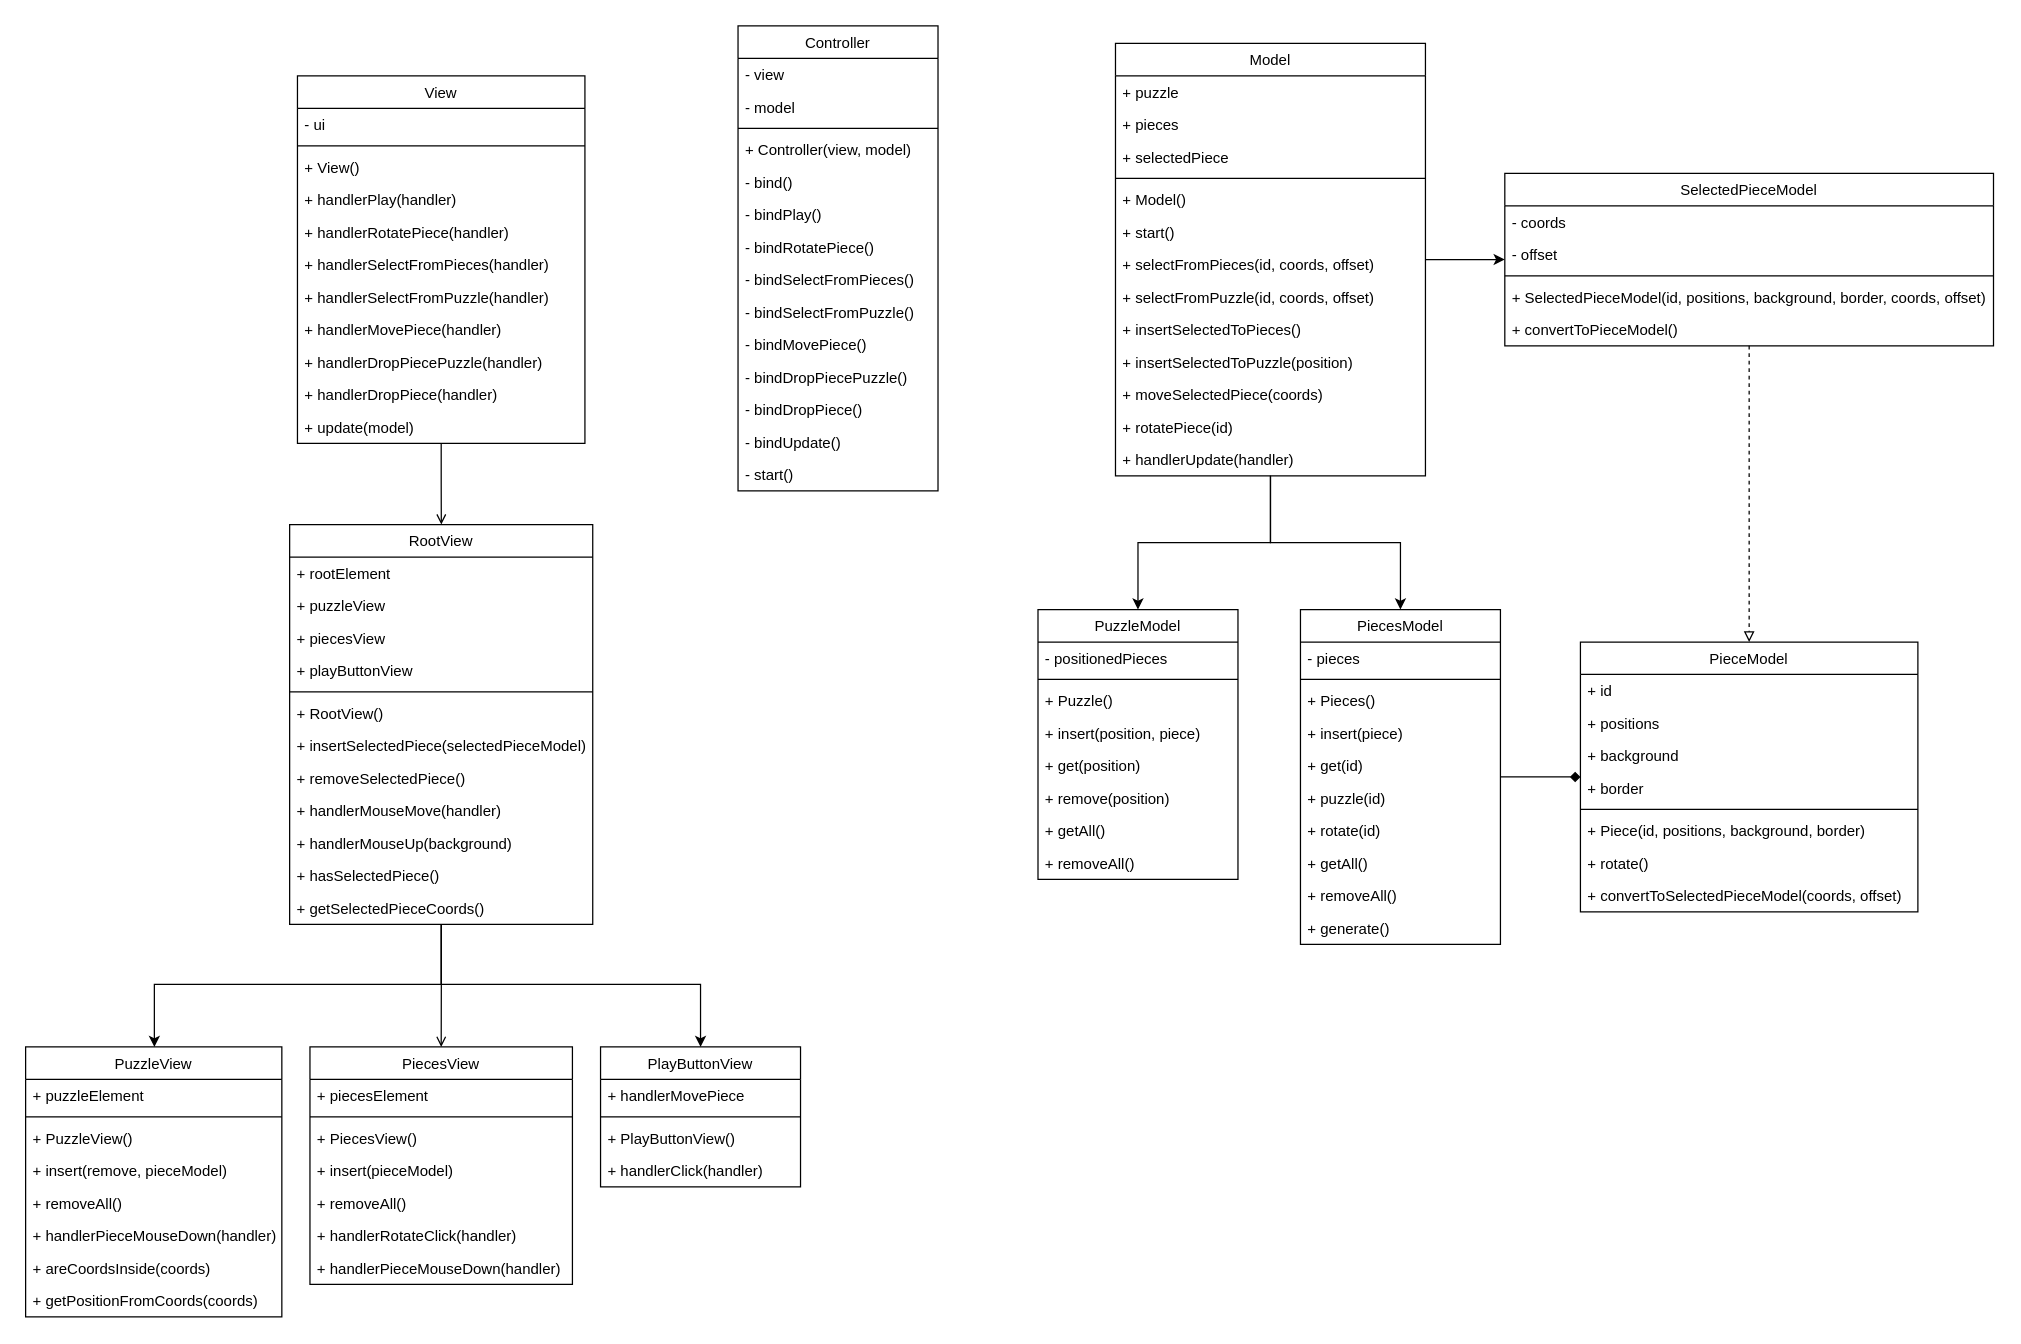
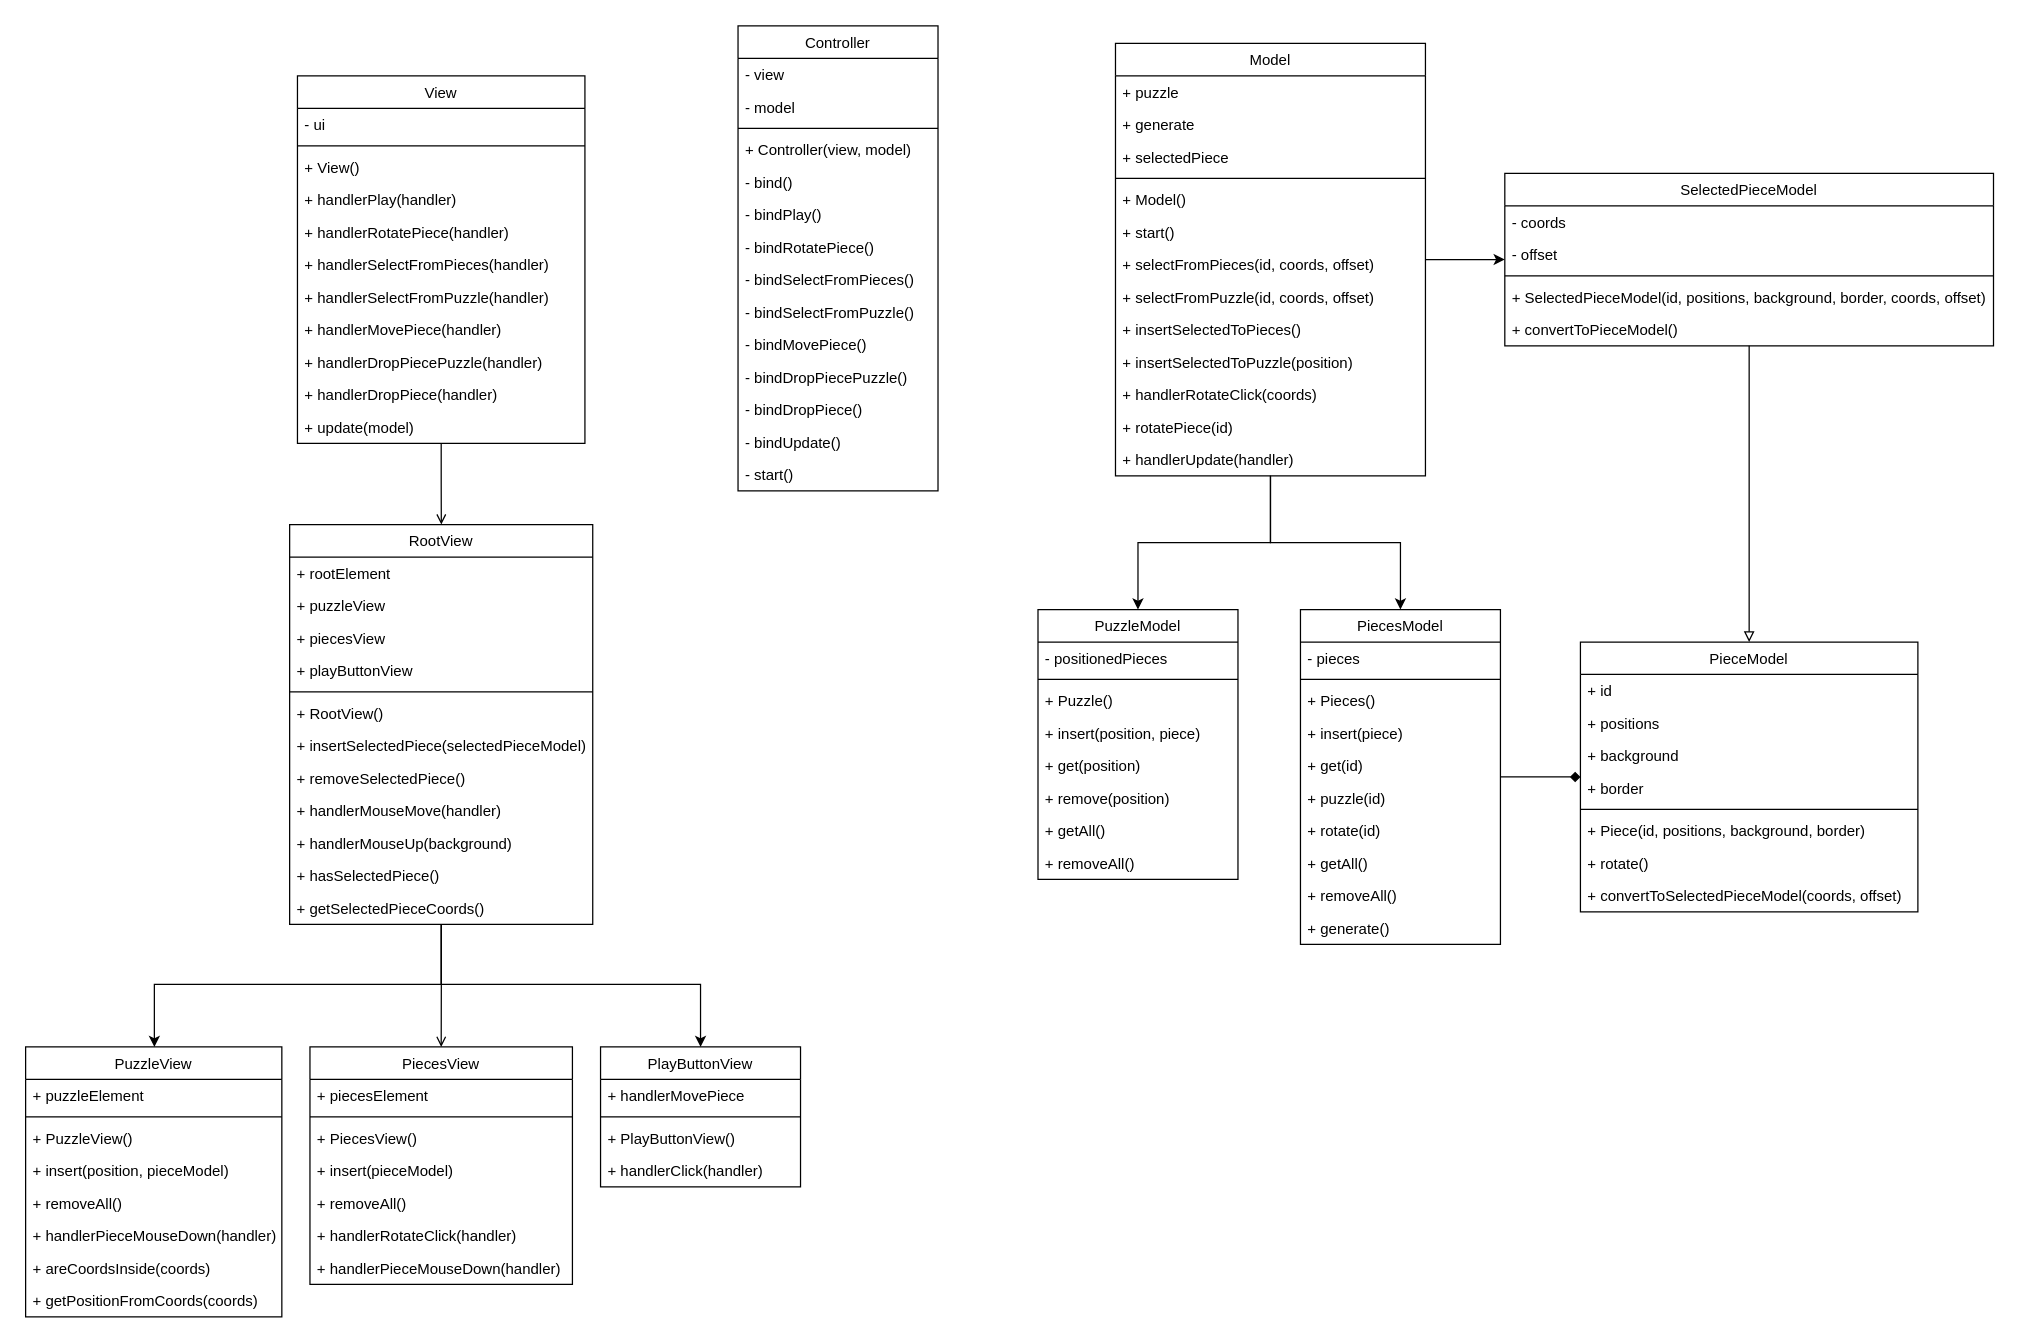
node "+ pieces": label "+ pieces" -> "+ generate"
node "+ moveSelectedPiece(coords)": label "+ moveSelectedPiece(coords)" -> "+ handlerRotateClick(coords)"
edge "SelectedPieceModel" -> "PieceModel": style dashed -> solid
node "+ insert(remove, pieceModel)": label "+ insert(remove, pieceModel)" -> "+ insert(position, pieceModel)"
